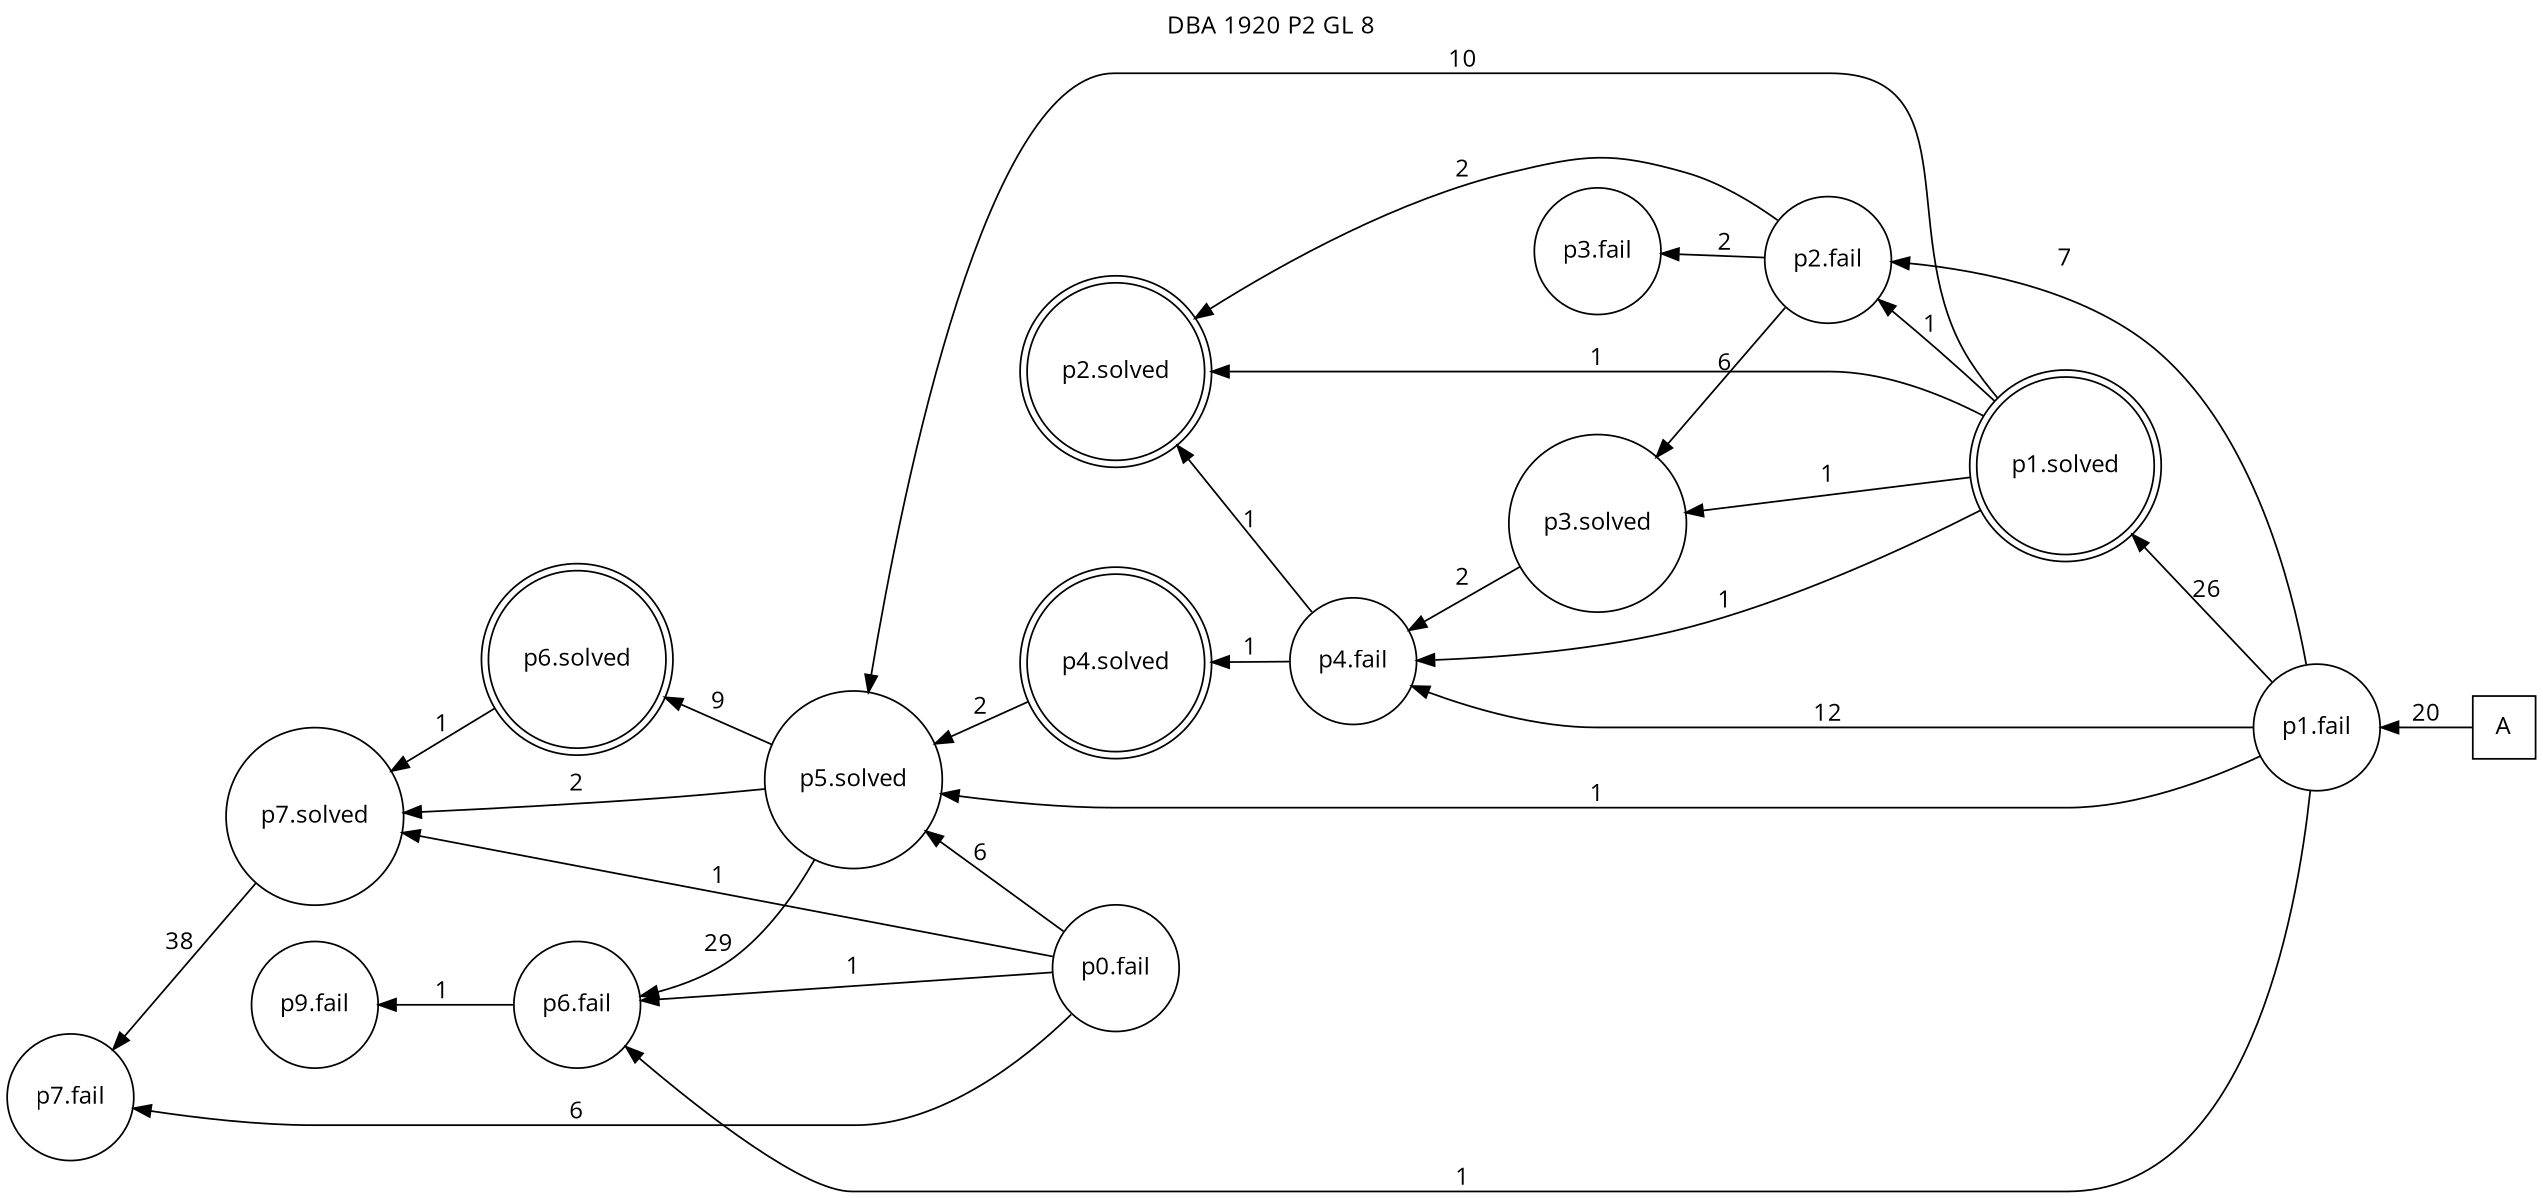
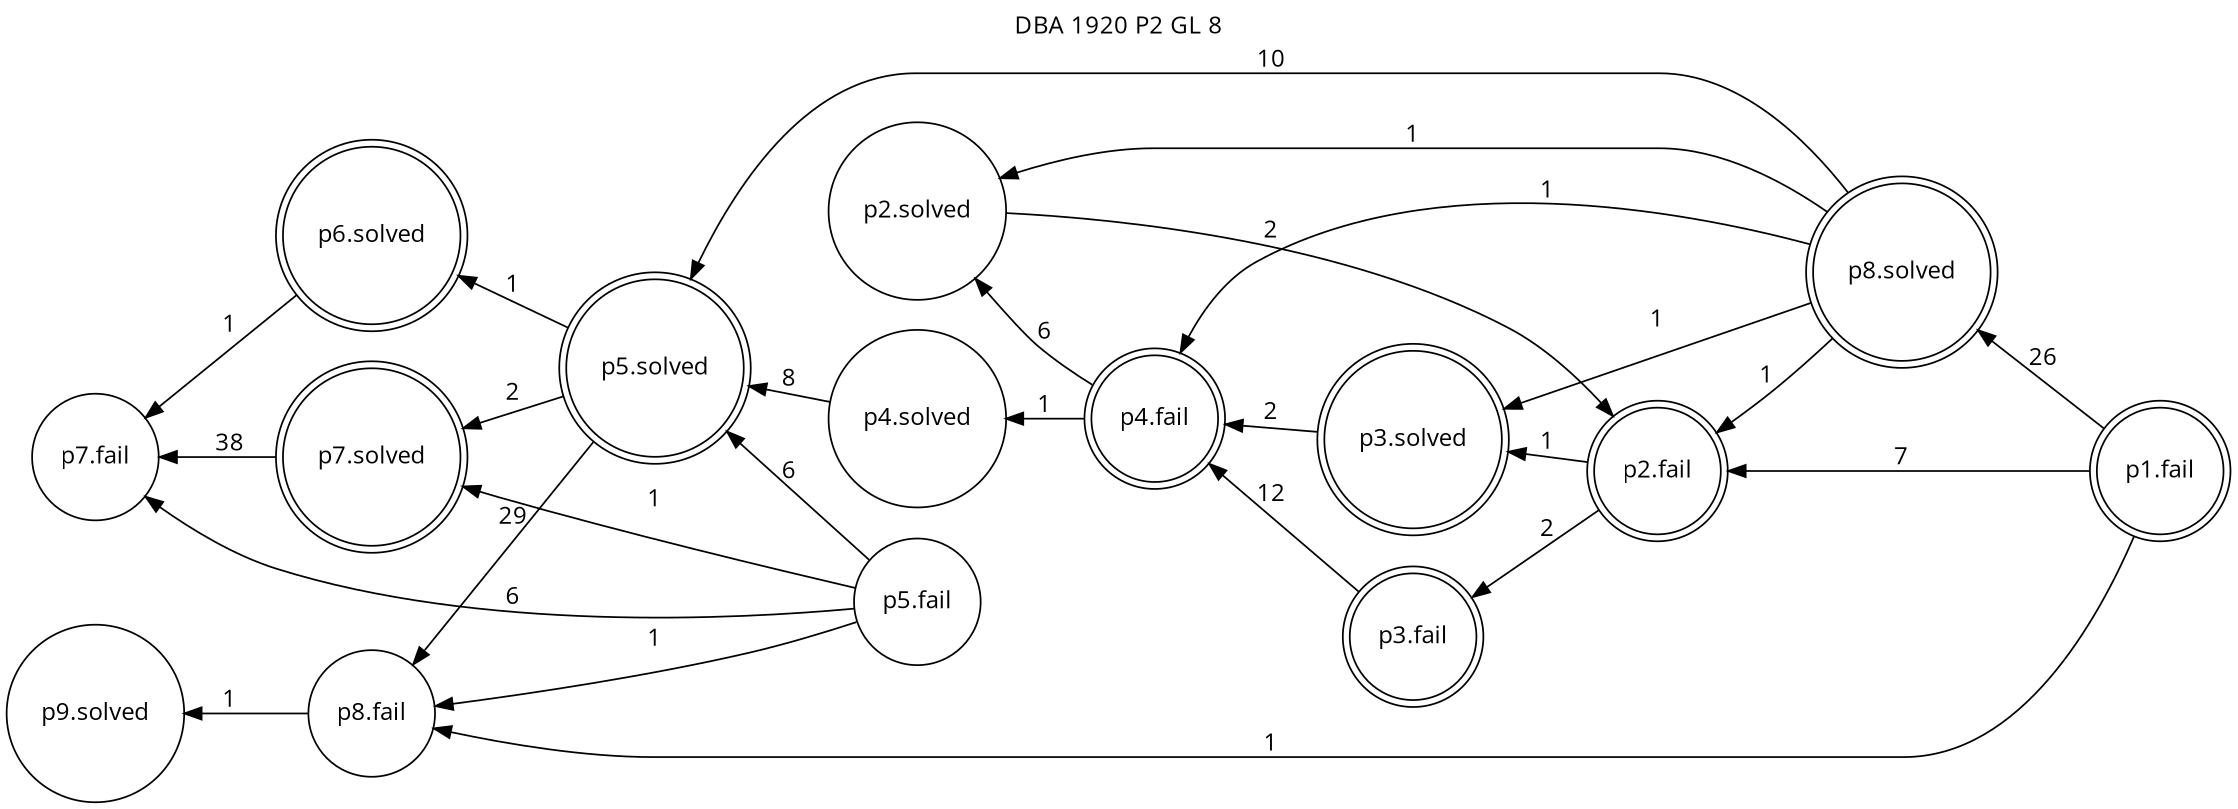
edge "p2.fail" -> "p2.solved": reversed
node "p3.fail": shape circle -> doublecircle
node "p2.fail": shape circle -> doublecircle
edge "p2.fail" -> "p3.solved": label "6" -> "1"
node "p2.solved": shape doublecircle -> circle
node "p1.solved": label "p1.solved" -> "p8.solved"
edge "p4.fail" -> "p2.solved": label "1" -> "6"
node "p3.solved": shape circle -> doublecircle
node "p4.fail": shape circle -> doublecircle
node "p4.solved": shape doublecircle -> circle
edge "p5.solved" -> "p6.solved": label "9" -> "1"
edge "p4.solved" -> "p5.solved": label "2" -> "8"
edge "p1.fail" -> "p4.fail": now "p3.fail" -> "p4.fail"
node "p1.fail": shape circle -> doublecircle
node "A": removed
edge "p6.solved" -> "p7.solved": now "p6.solved" -> "p7.fail"
node "p5.solved": shape circle -> doublecircle
edge "p1.fail" -> "p5.solved": removed, label "1"
node "p7.solved": shape circle -> doublecircle
node "p0.fail": label "p0.fail" -> "p5.fail"
node "p9.fail": label "p9.fail" -> "p9.solved"
node "p6.fail": label "p6.fail" -> "p8.fail"
